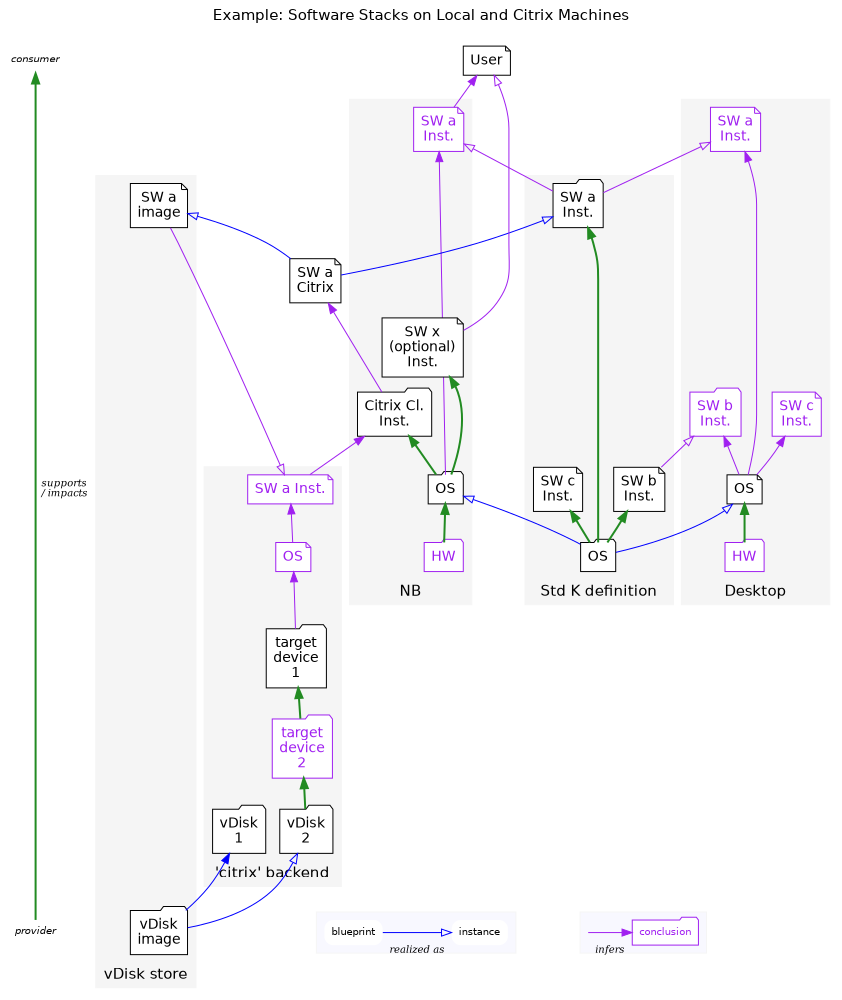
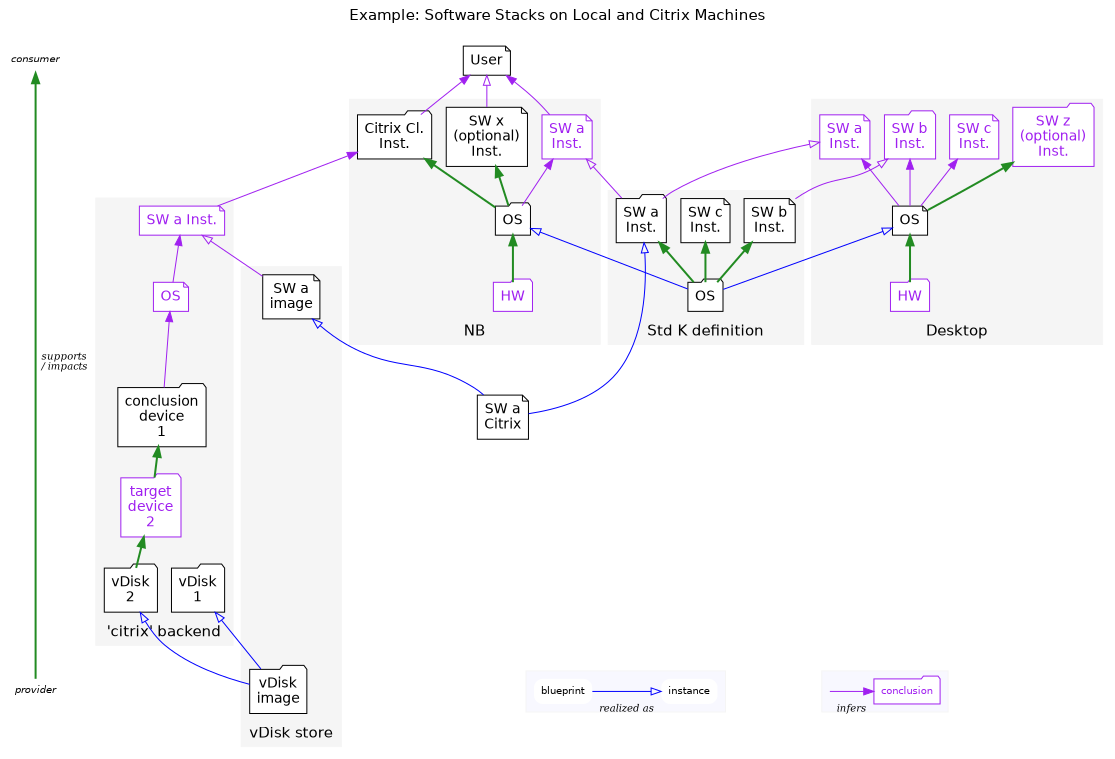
node "SW z (optional) Inst.": added
edge "Citrix Cl. Inst." -> "SW a Citrix": now "Citrix Cl. Inst." -> "User"
node "target device 1": label "target device 1" -> "conclusion device 1"
edge "vDisk image" -> "vDisk 1": arrowhead normal -> onormal
